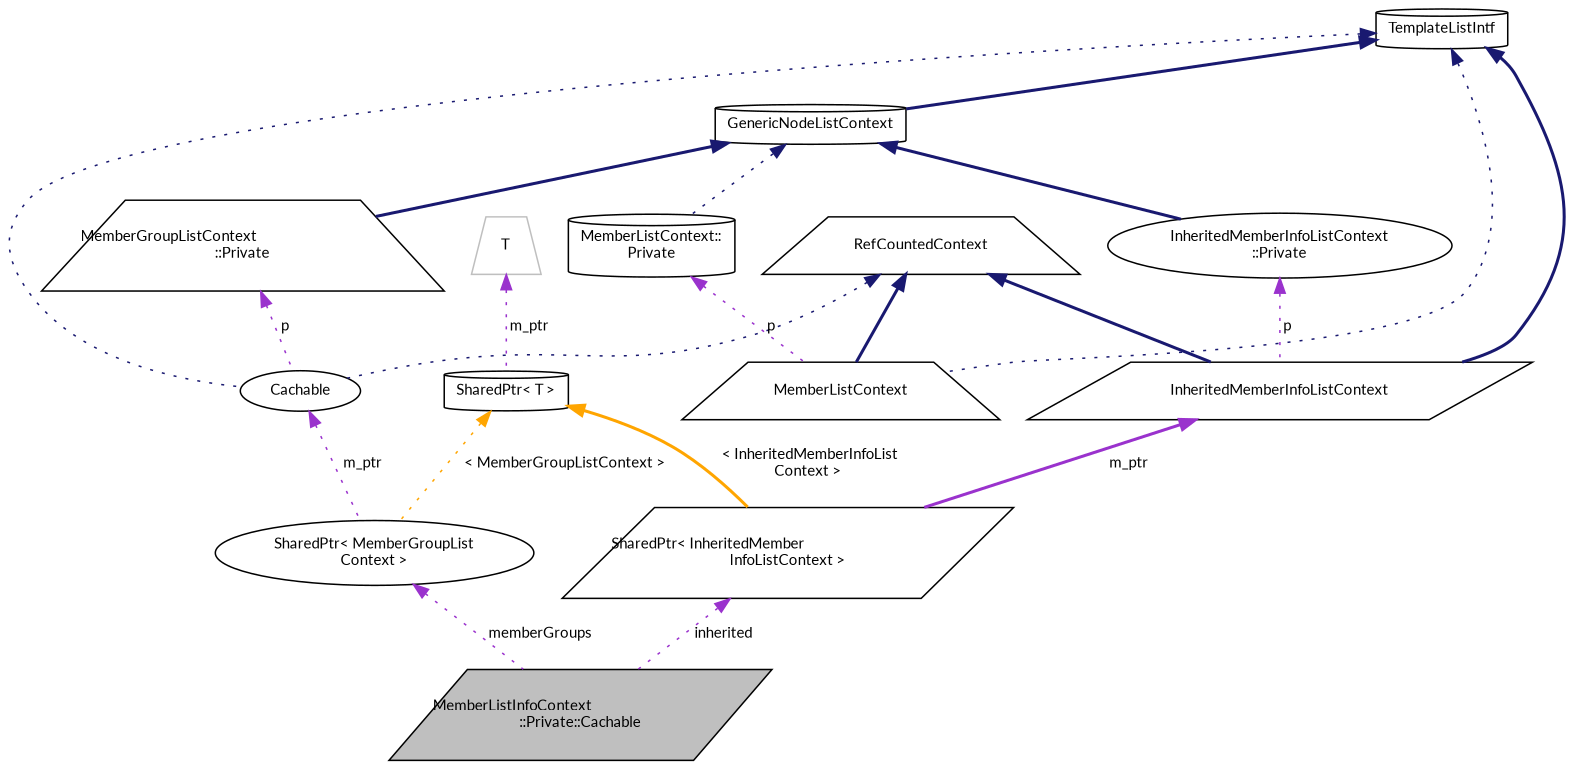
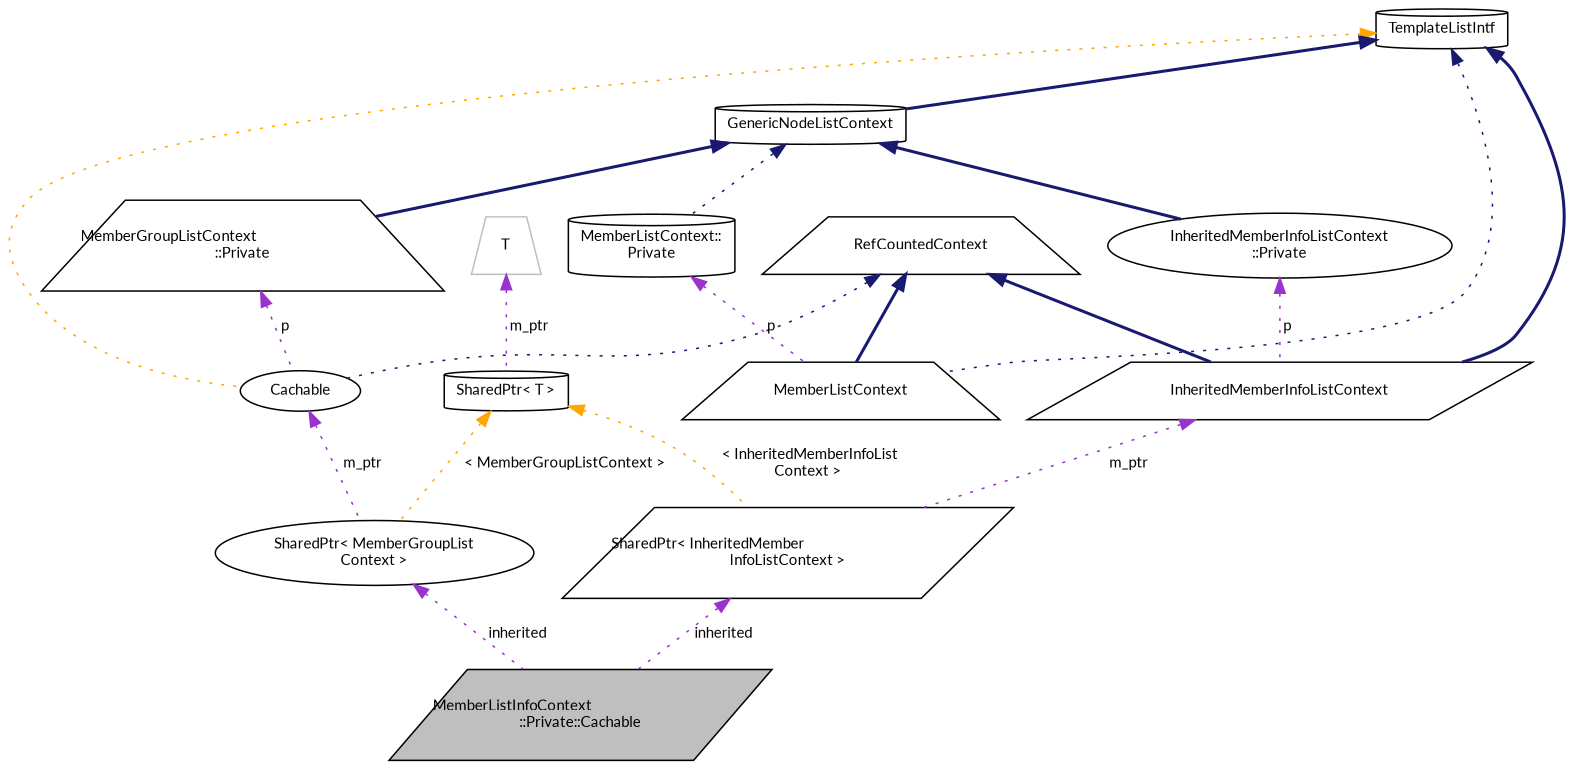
edge "Cachable" -> "TemplateListIntf": color midnightblue -> orange
edge "SharedPtr< InheritedMember InfoListContext >" -> "SharedPtr< T >": style bold -> dotted
edge "SharedPtr< InheritedMember InfoListContext >" -> "InheritedMemberInfoListContext": style bold -> dotted
edge "MemberListInfoContext ::Private::Cachable" -> "SharedPtr< MemberGroupList Context >": label " memberGroups" -> " inherited"
